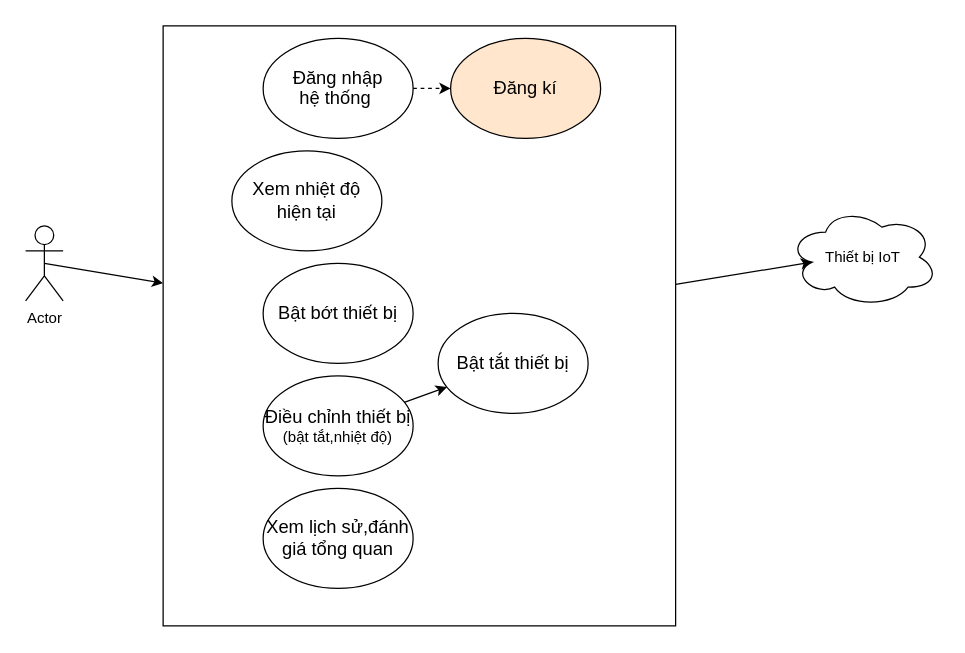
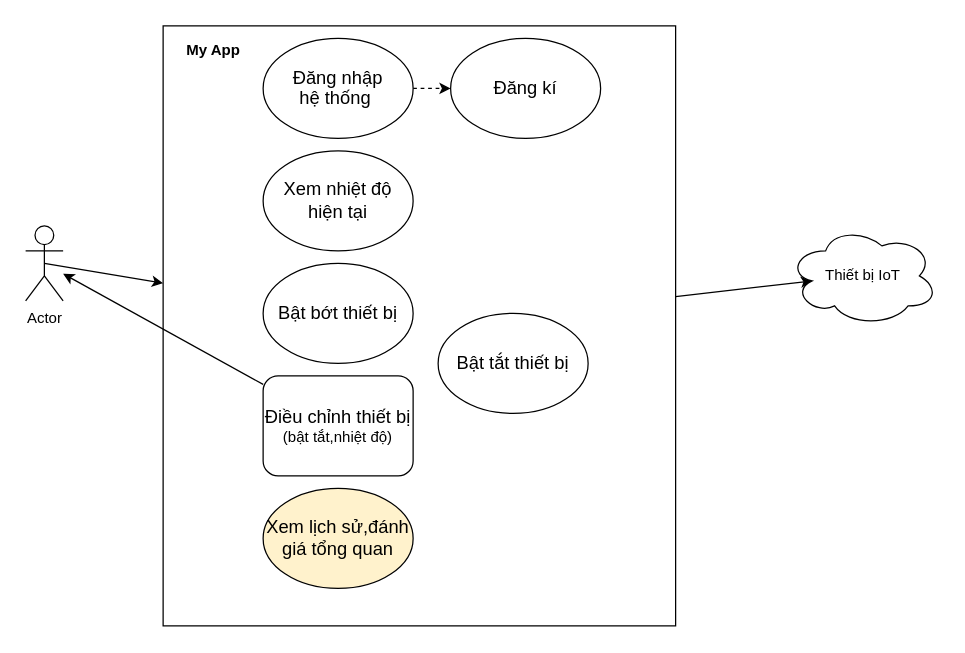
node "My App": added
node "Đăng kí": fillcolor #ffe6cc -> #ffffff
node "Xem nhiệt độ hiện tại": moved (307, 201) -> (338, 201)
node "Thiết bị IoT": moved (863, 257) -> (863, 276)
edge "Điều chỉnh thiết bị (bật tắt,nhiệt độ)" -> "Bật tắt thiết bị": now "Điều chỉnh thiết bị (bật tắt,nhiệt độ)" -> "Actor"
node "Điều chỉnh thiết bị (bật tắt,nhiệt độ)": shape ellipse -> rounded rectangle
node "Xem lịch sử,đánh giá tổng quan": fillcolor #ffffff -> #fff2cc
